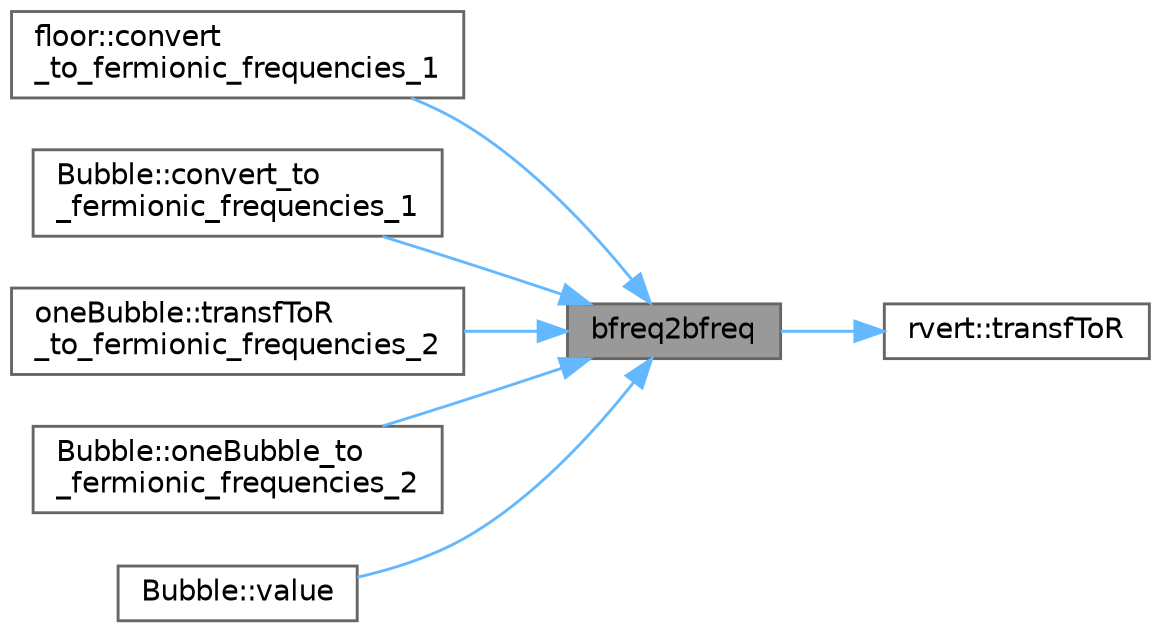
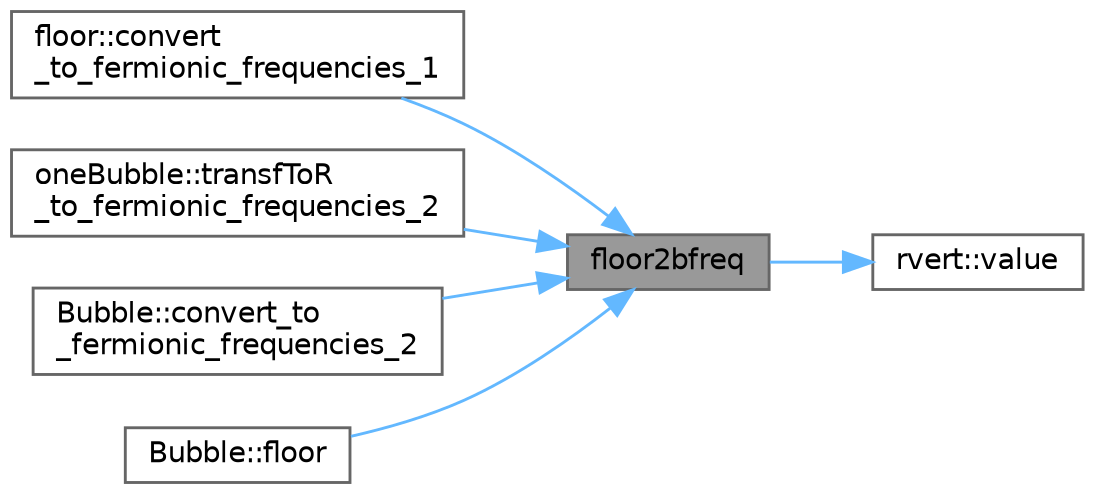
node "Bubble::convert_to _fermionic_frequencies_1": removed
node "bfreq2bfreq": label "bfreq2bfreq" -> "floor2bfreq"
node "rvert::transfToR": label "rvert::transfToR" -> "rvert::value"
node "Bubble::oneBubble_to _fermionic_frequencies_2": label "Bubble::oneBubble_to _fermionic_frequencies_2" -> "Bubble::convert_to _fermionic_frequencies_2"
node "Bubble::value": label "Bubble::value" -> "Bubble::floor"
